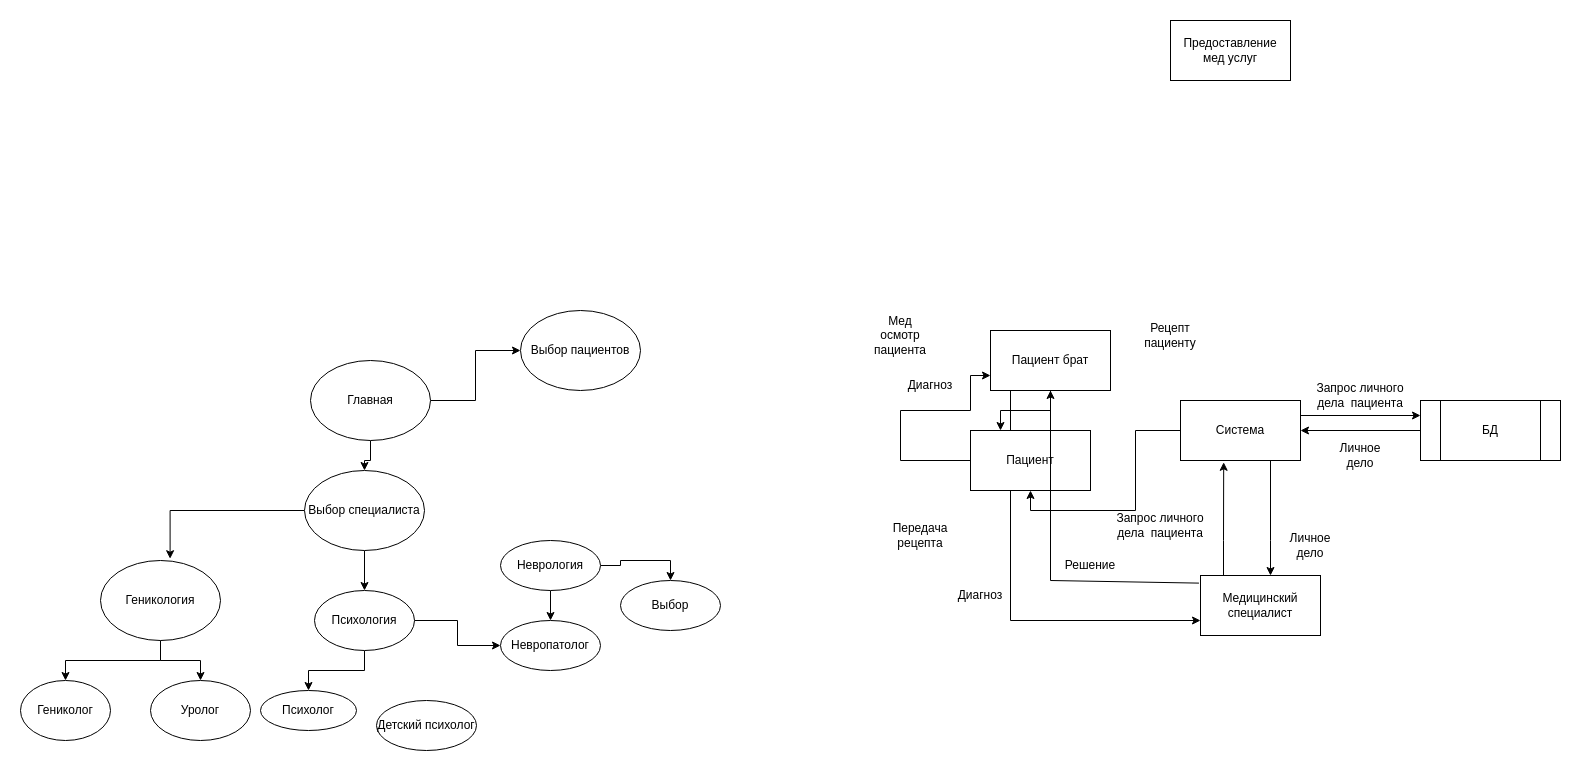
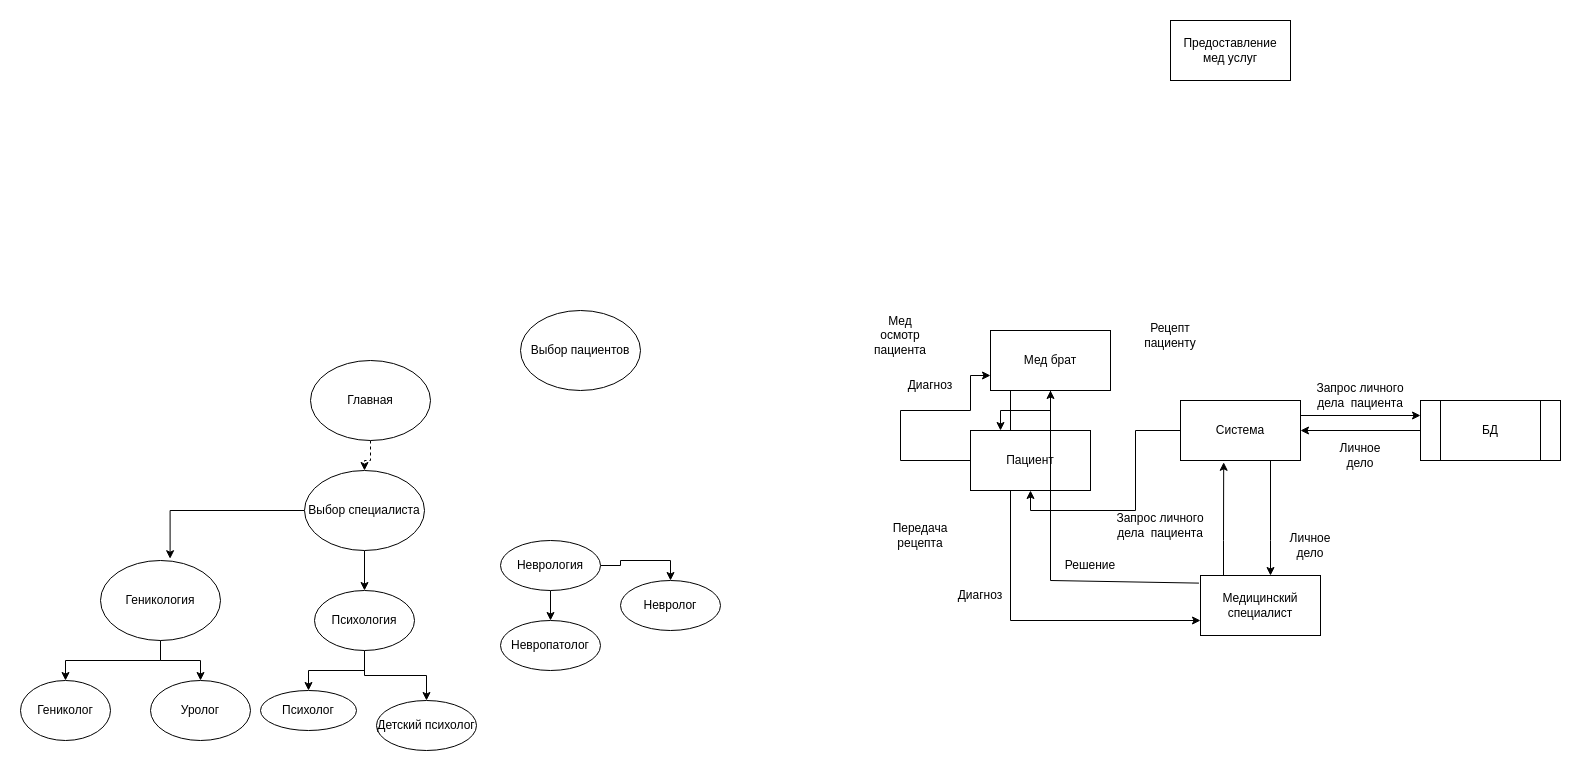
node "Пациент брат": label "Пациент брат" -> "Мед брат"
edge "Главная" -> "Выбор пациентов": removed
edge "Главная" -> "Выбор специалиста": style solid -> dashed
node "Выбор": label "Выбор" -> "Невролог"
edge "Психология" -> "Невропатолог": now "Психология" -> "Детский психолог"
